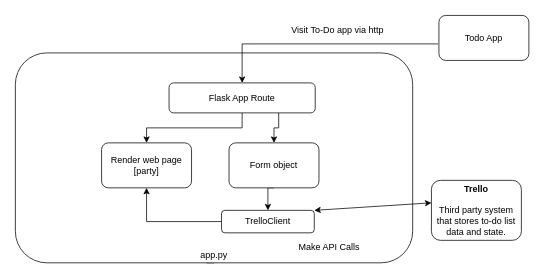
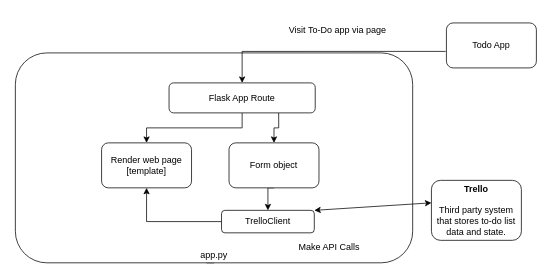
node "Visit To-Do app via http": label "Visit To-Do app via http" -> "Visit To-Do app via page"
node "Todo App": moved (484, 38) -> (492, 45)
node "Render web page [party]": label "Render web page [party]" -> "Render web page [template]"
